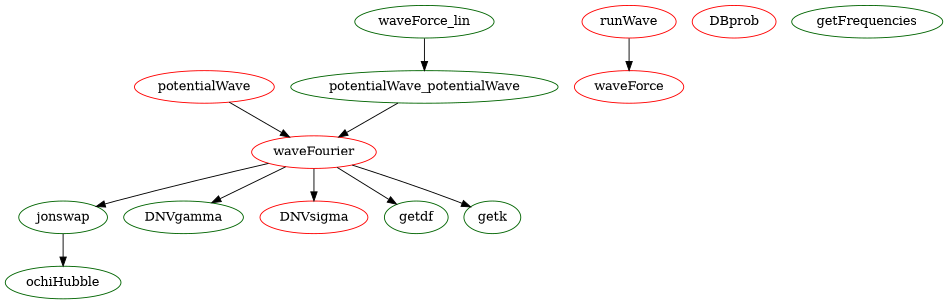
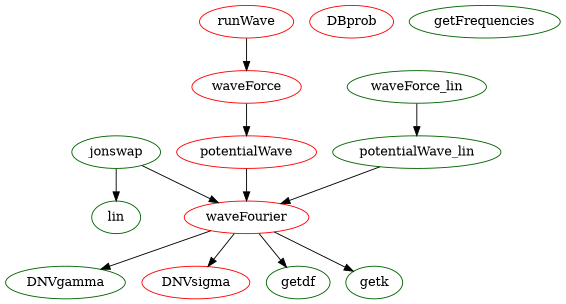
node "potentialWave_potentialWave": label "potentialWave_potentialWave" -> "potentialWave_lin"
edge "waveForce" -> "potentialWave": added
edge "waveFourier" -> "jonswap": reversed
node "ochiHubble": label "ochiHubble" -> "lin"
